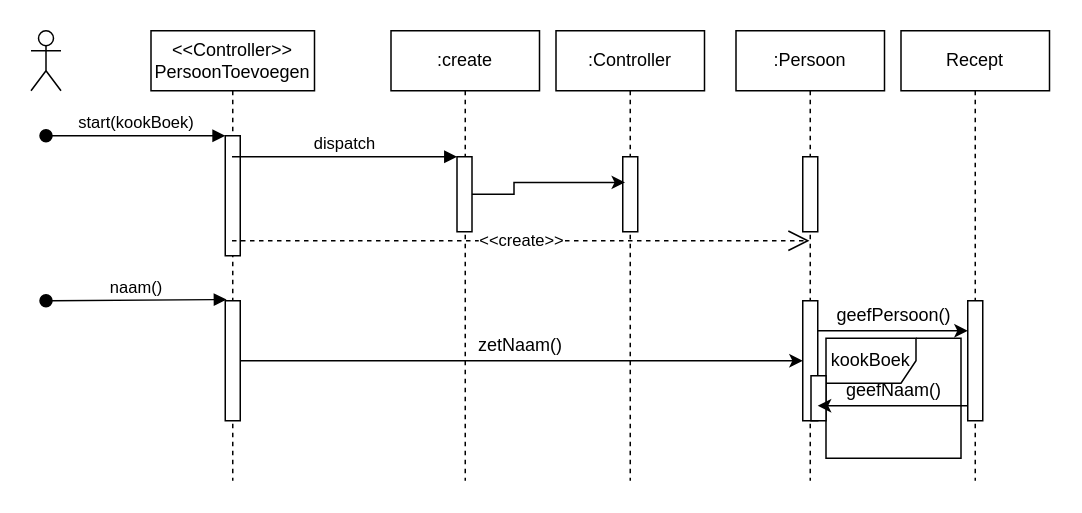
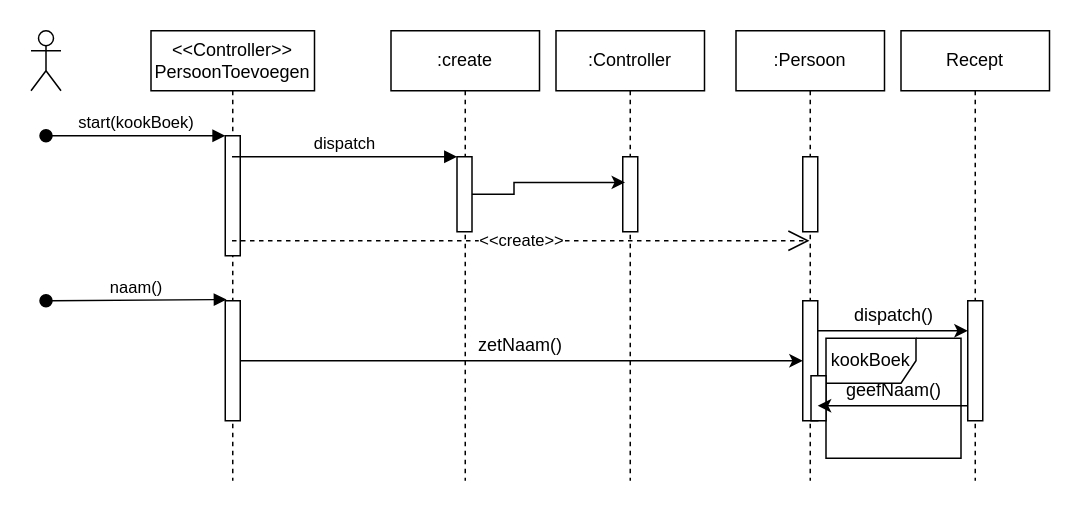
node "geefPersoon()": label "geefPersoon()" -> "dispatch()"
